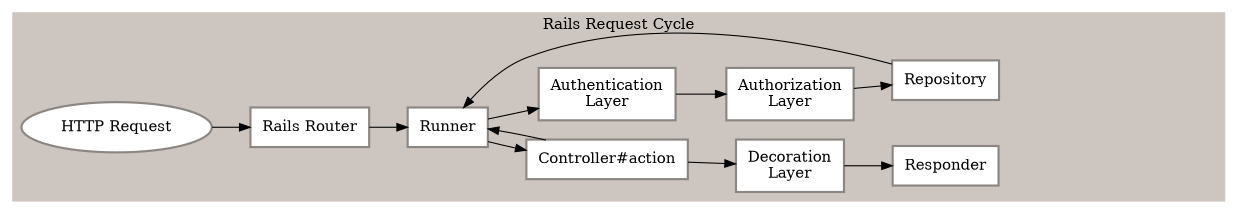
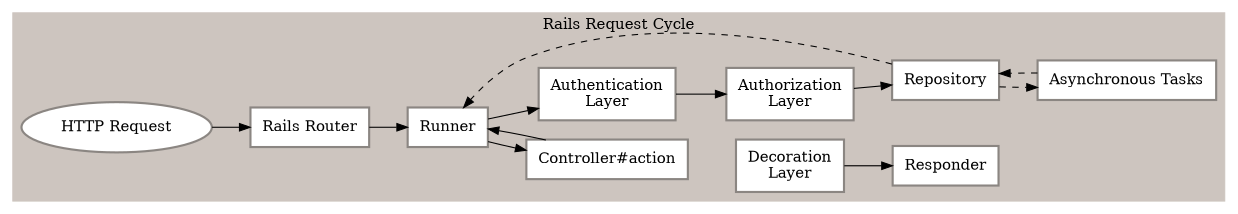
edge "Repository" -> "Runner": style solid -> dashed
node "Asynchronous Tasks": added
edge "Controller#action" -> "Decoration Layer": removed
